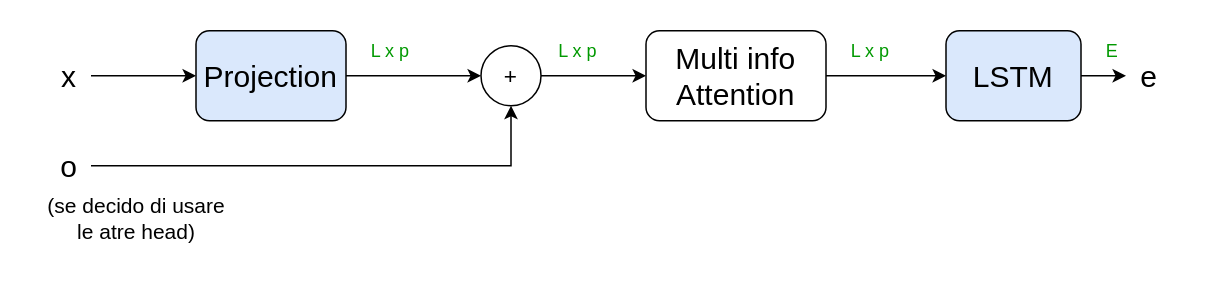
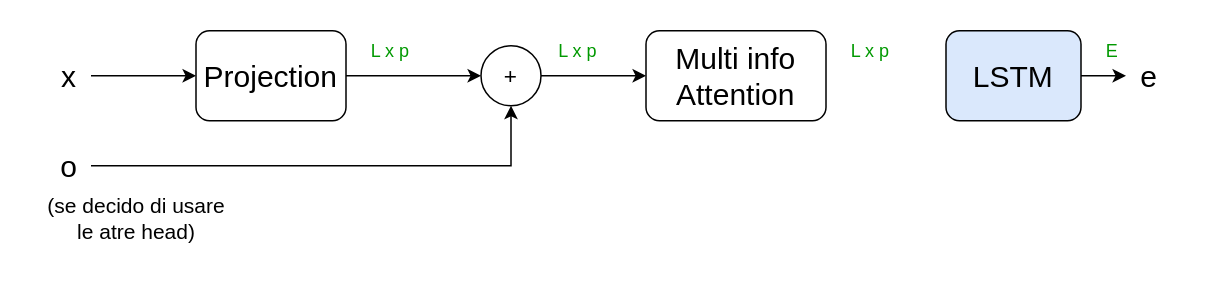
node "Projection": fillcolor #dae8fc -> #ffffff
edge "Multi info Attention" -> "LSTM": removed
